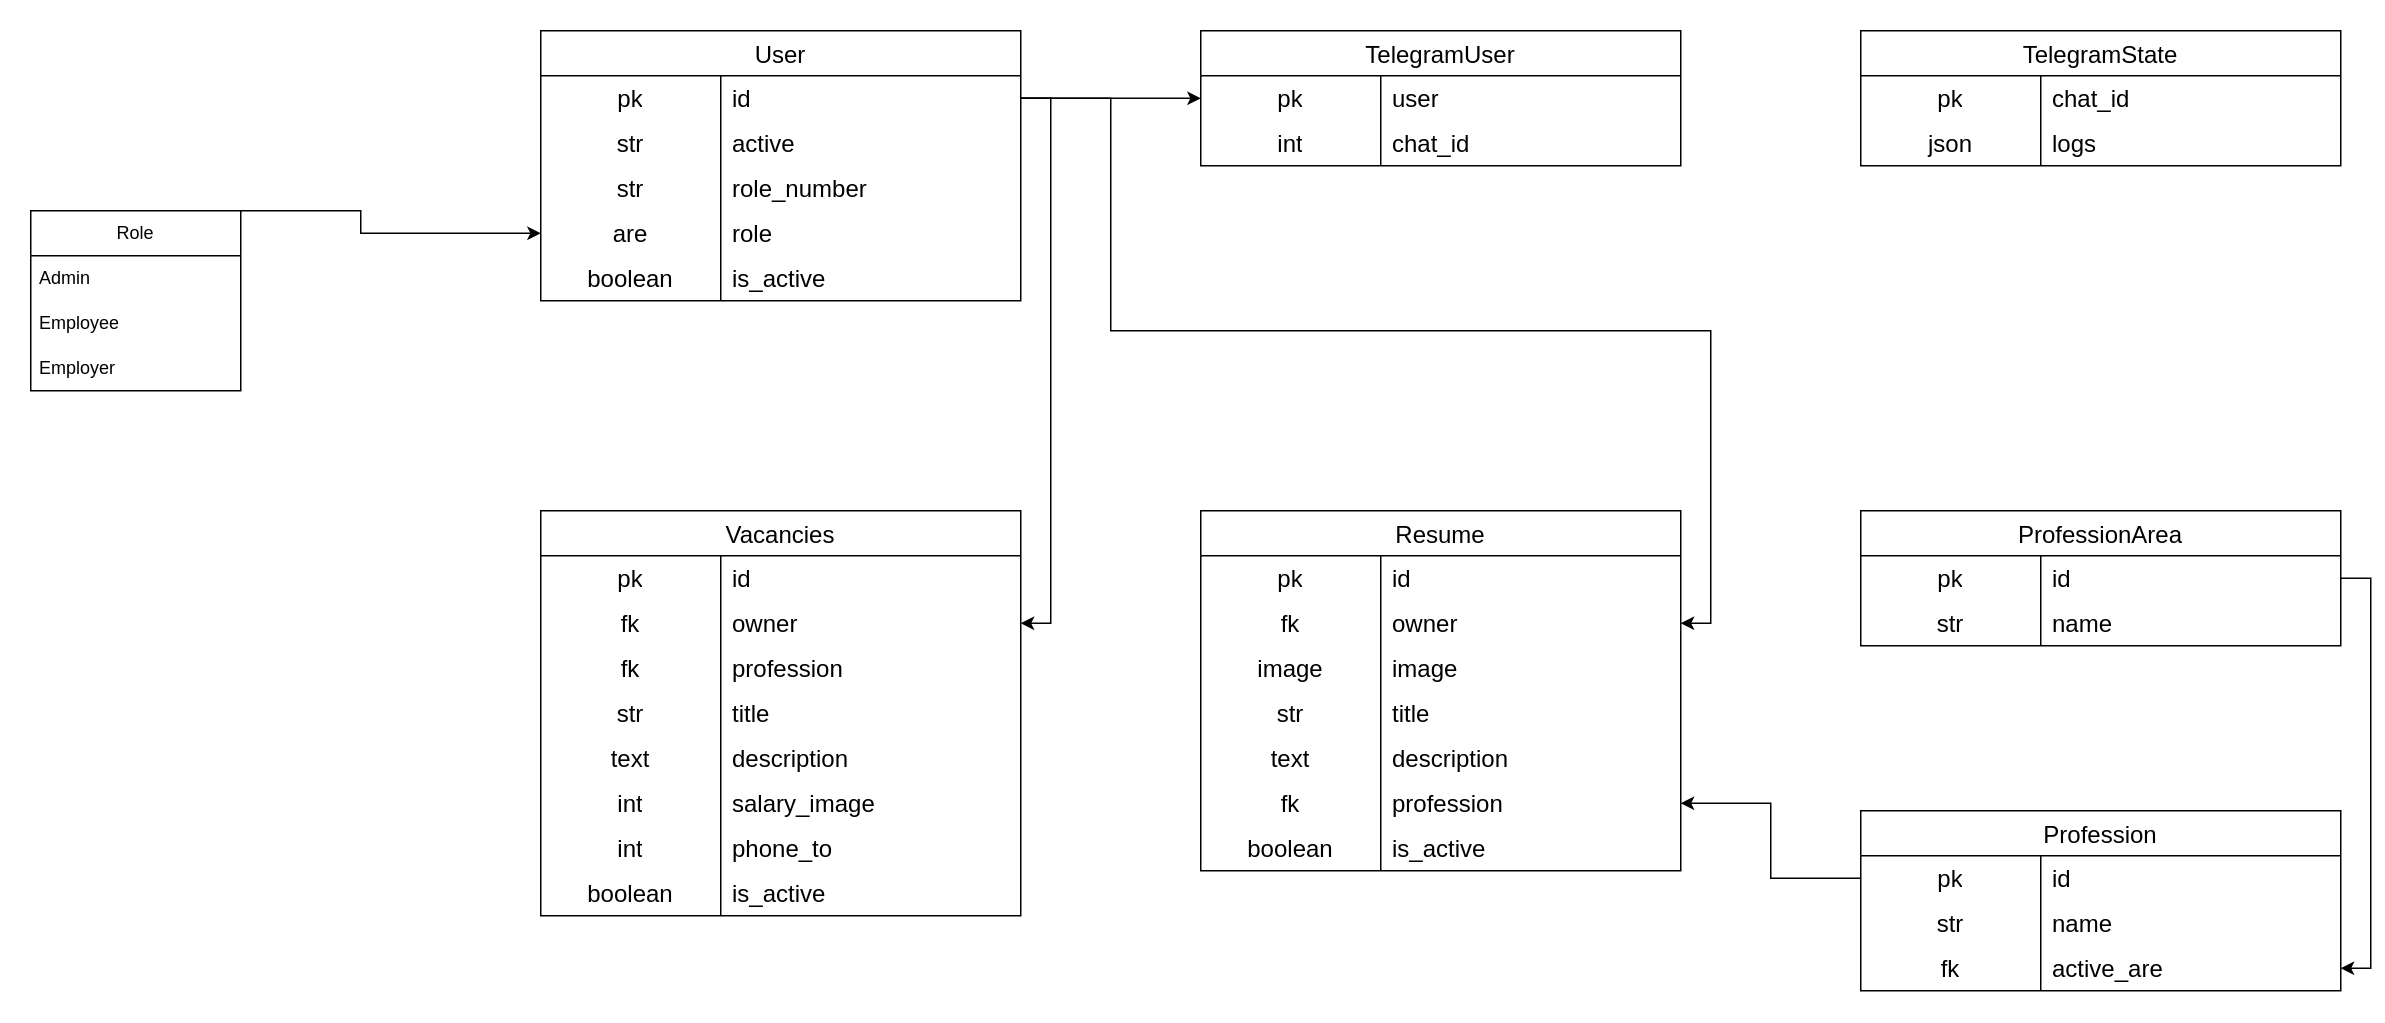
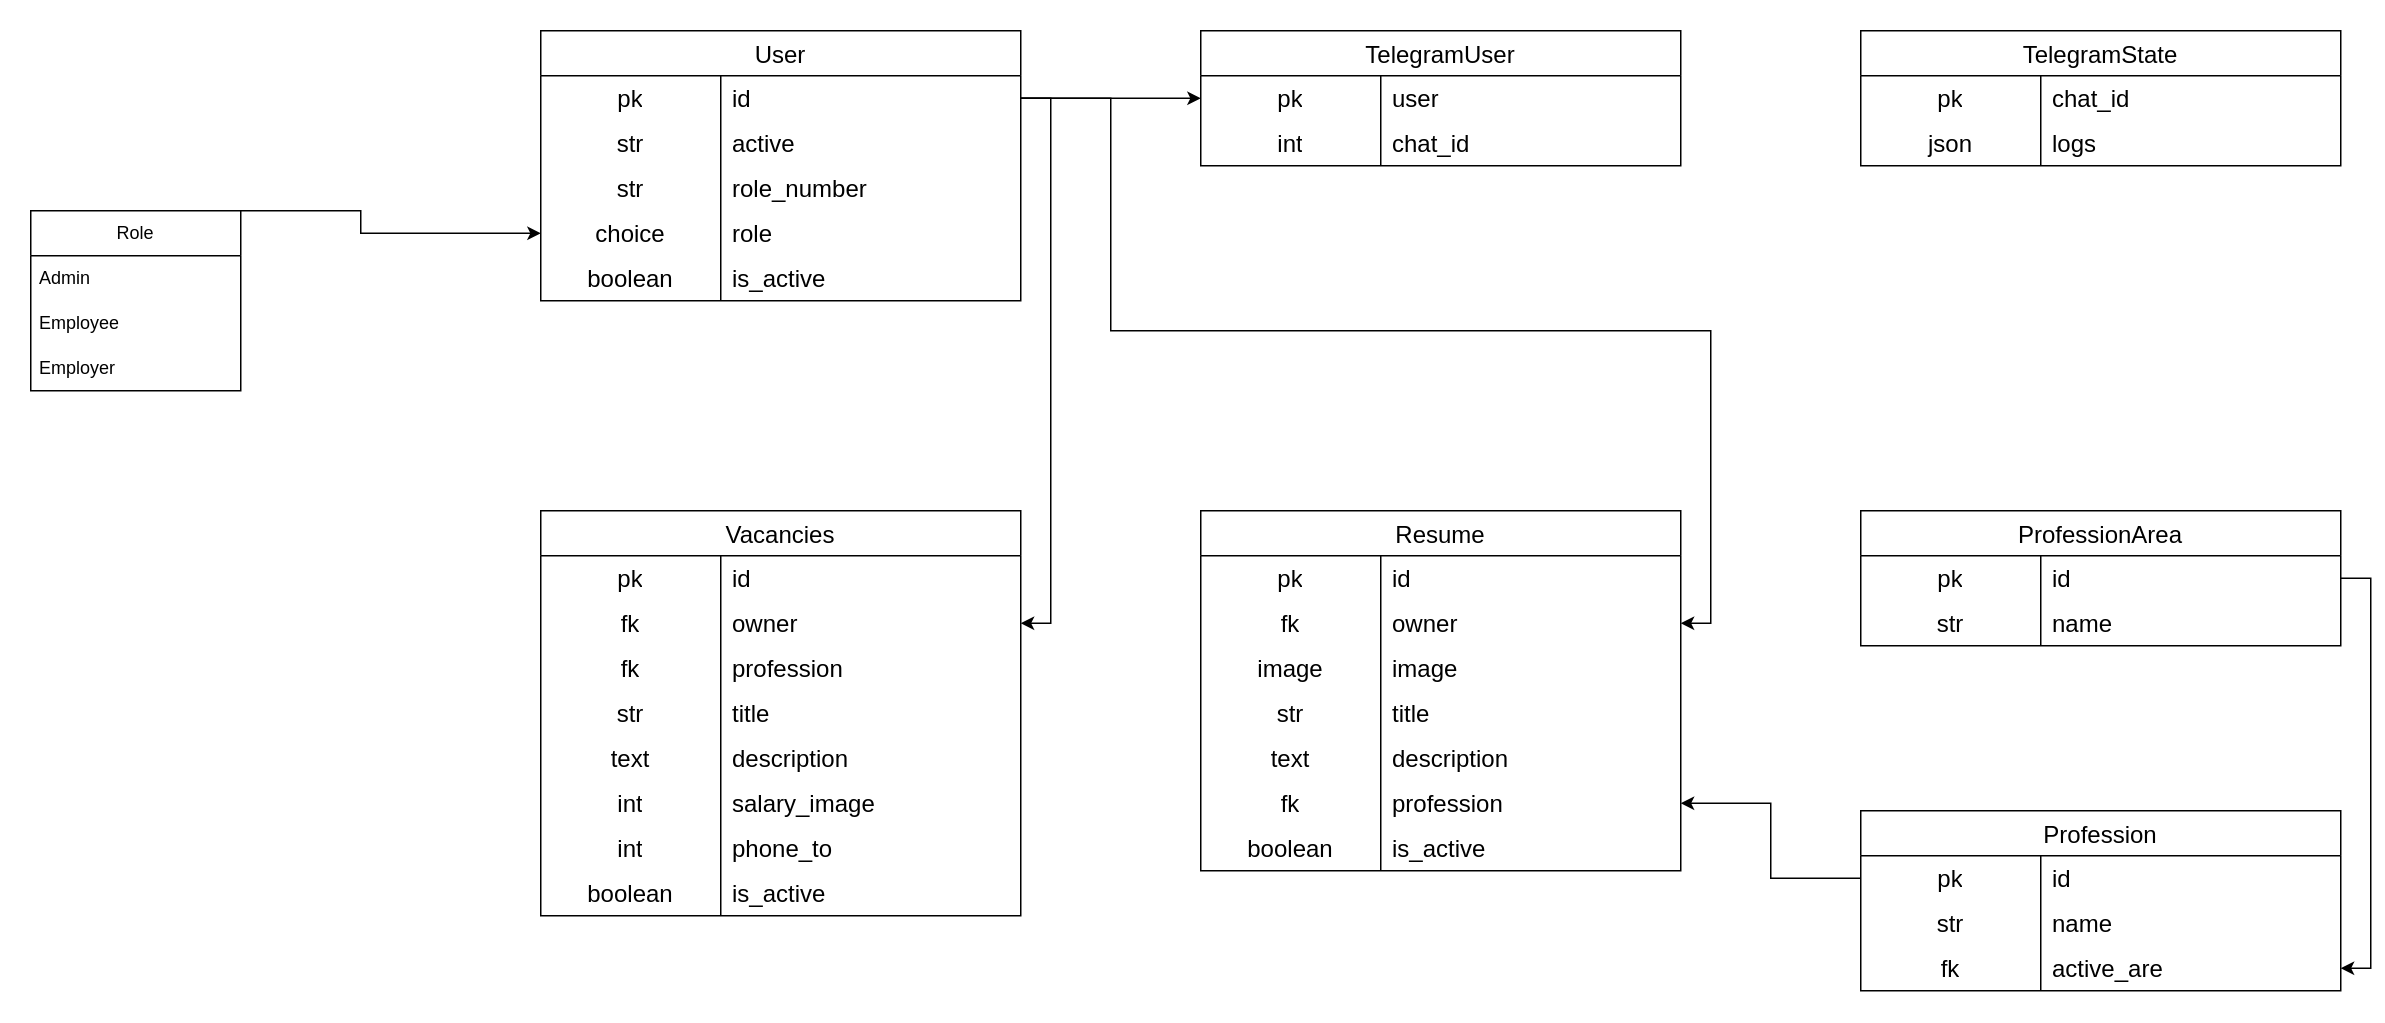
node "are": label "are" -> "choice"
